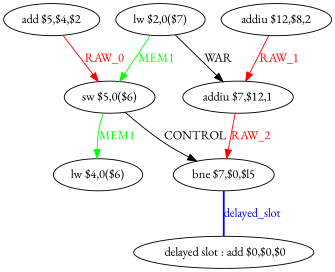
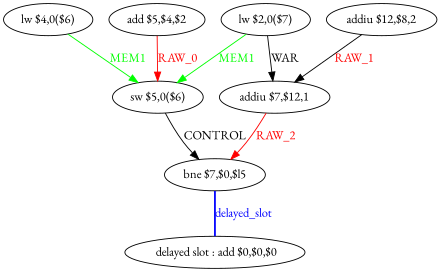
edge "addiu $12,$8,2" -> "addiu $7,$12,1": color red -> black
edge "sw $5,0($6)" -> "lw $4,0($6)": reversed
